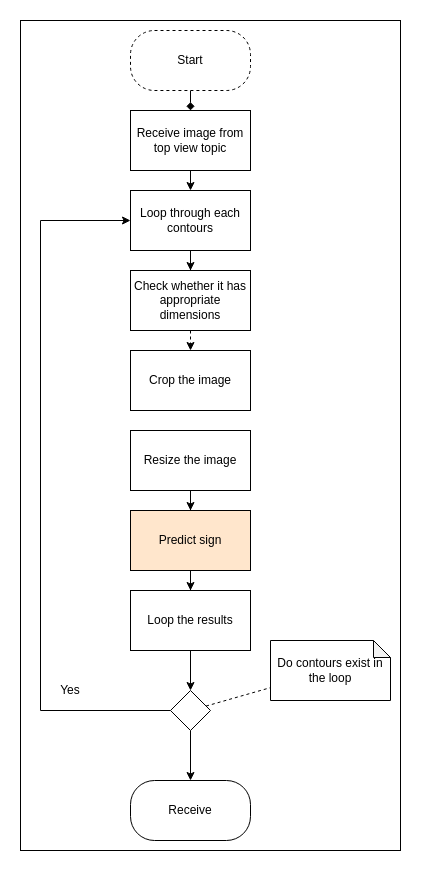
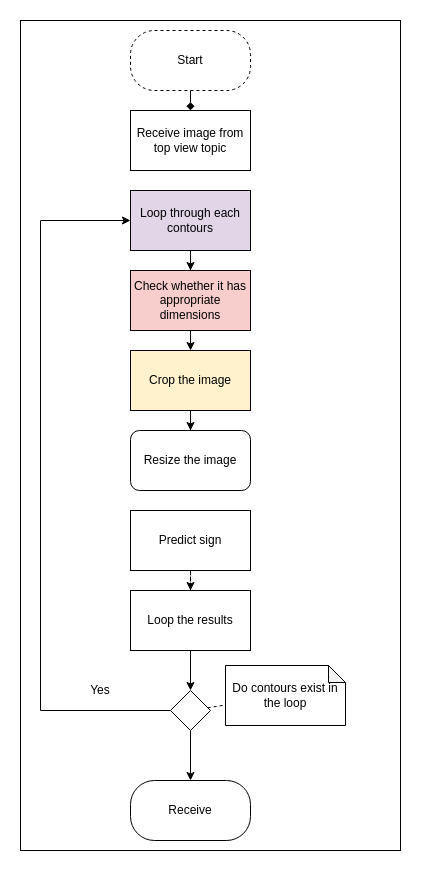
edge "Receive image from top view topic" -> "Loop through each contours": removed
node "Loop through each contours": fillcolor #ffffff -> #e1d5e7
node "Check whether it has appropriate dimensions": fillcolor #ffffff -> #f8cecc
edge "Check whether it has appropriate dimensions" -> "Crop the image": style dashed -> solid
node "Crop the image": fillcolor #ffffff -> #fff2cc
edge "Crop the image" -> "Resize the image": added
node "Resize the image": shape rectangle -> rounded rectangle
edge "Resize the image" -> "Predict sign": removed
node "Predict sign": fillcolor #ffe6cc -> #ffffff
edge "Predict sign" -> "Loop the results": style solid -> dashed
node "Do contours exist in the loop": moved (331, 671) -> (286, 696)
node "Yes": moved (71, 691) -> (101, 691)
